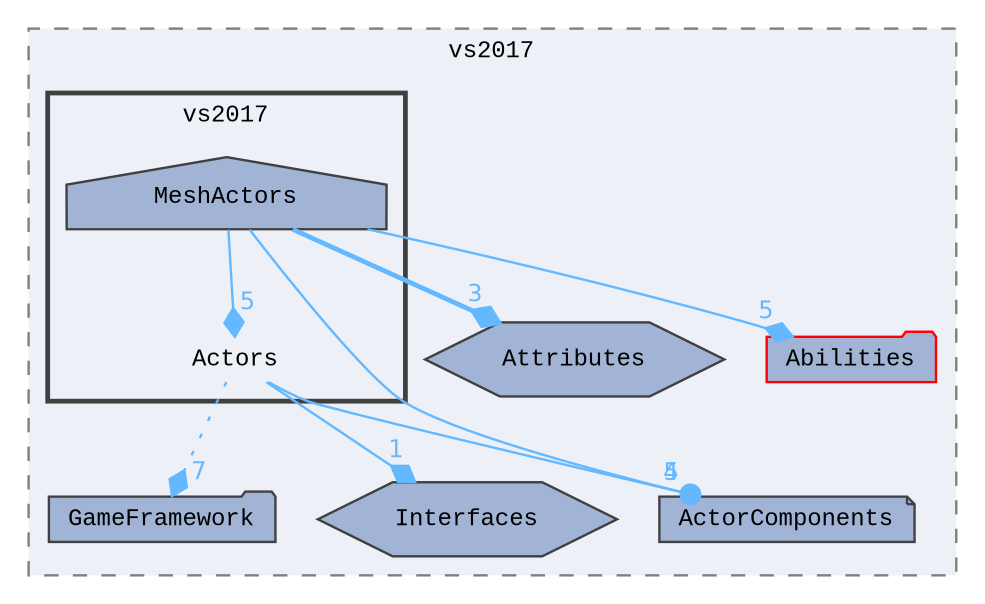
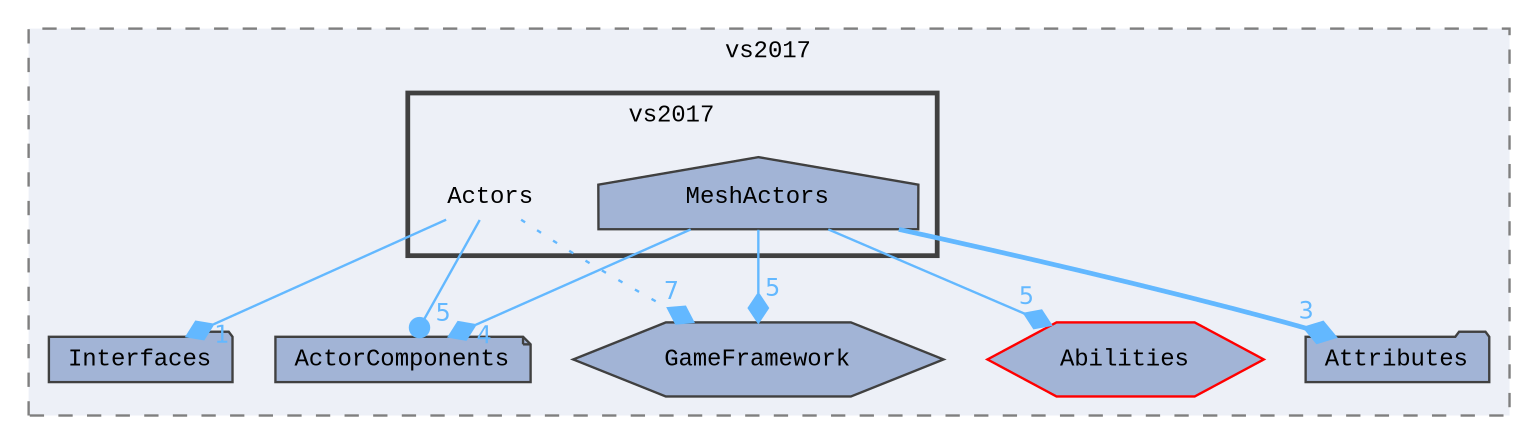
edge "MeshActors" -> "Actors": now "MeshActors" -> "GameFramework"
node "Attributes": shape hexagon -> folder
node "Abilities": shape folder -> hexagon
edge "MeshActors" -> "ActorComponents": arrowhead dot -> diamond
node "GameFramework": shape folder -> hexagon
node "Interfaces": shape hexagon -> folder
